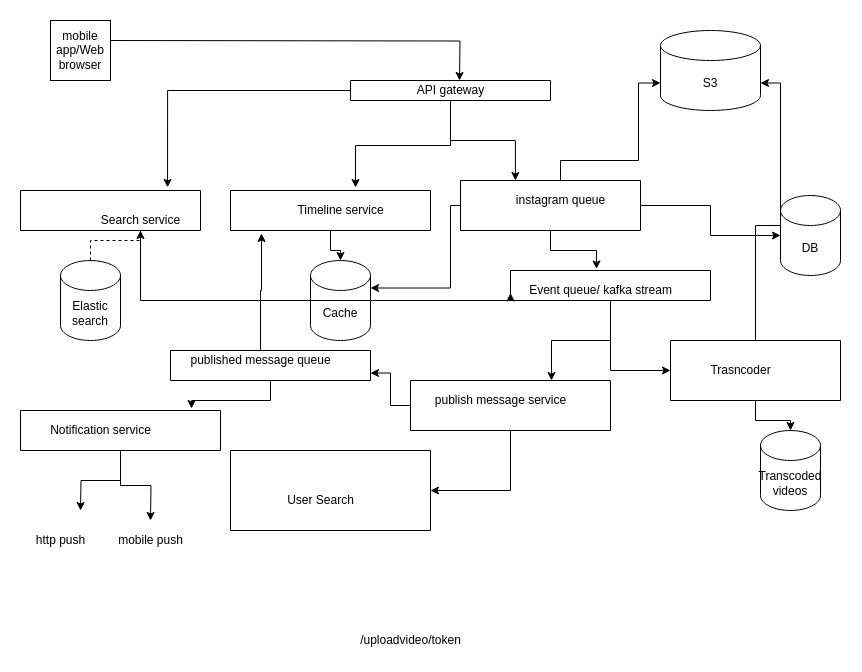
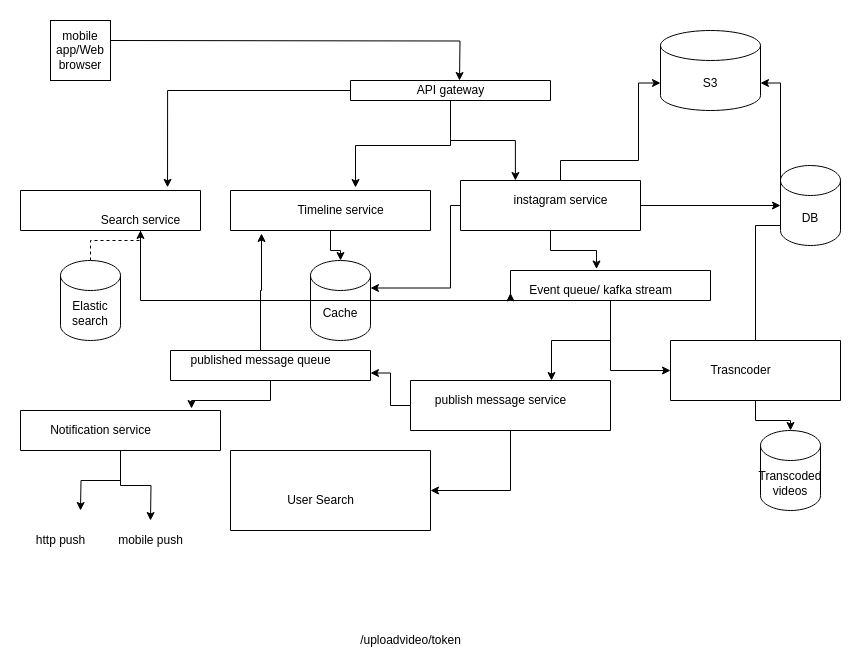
node "instagram queue": label "instagram queue" -> "instagram service"
node "DB": moved (811, 236) -> (811, 206)
